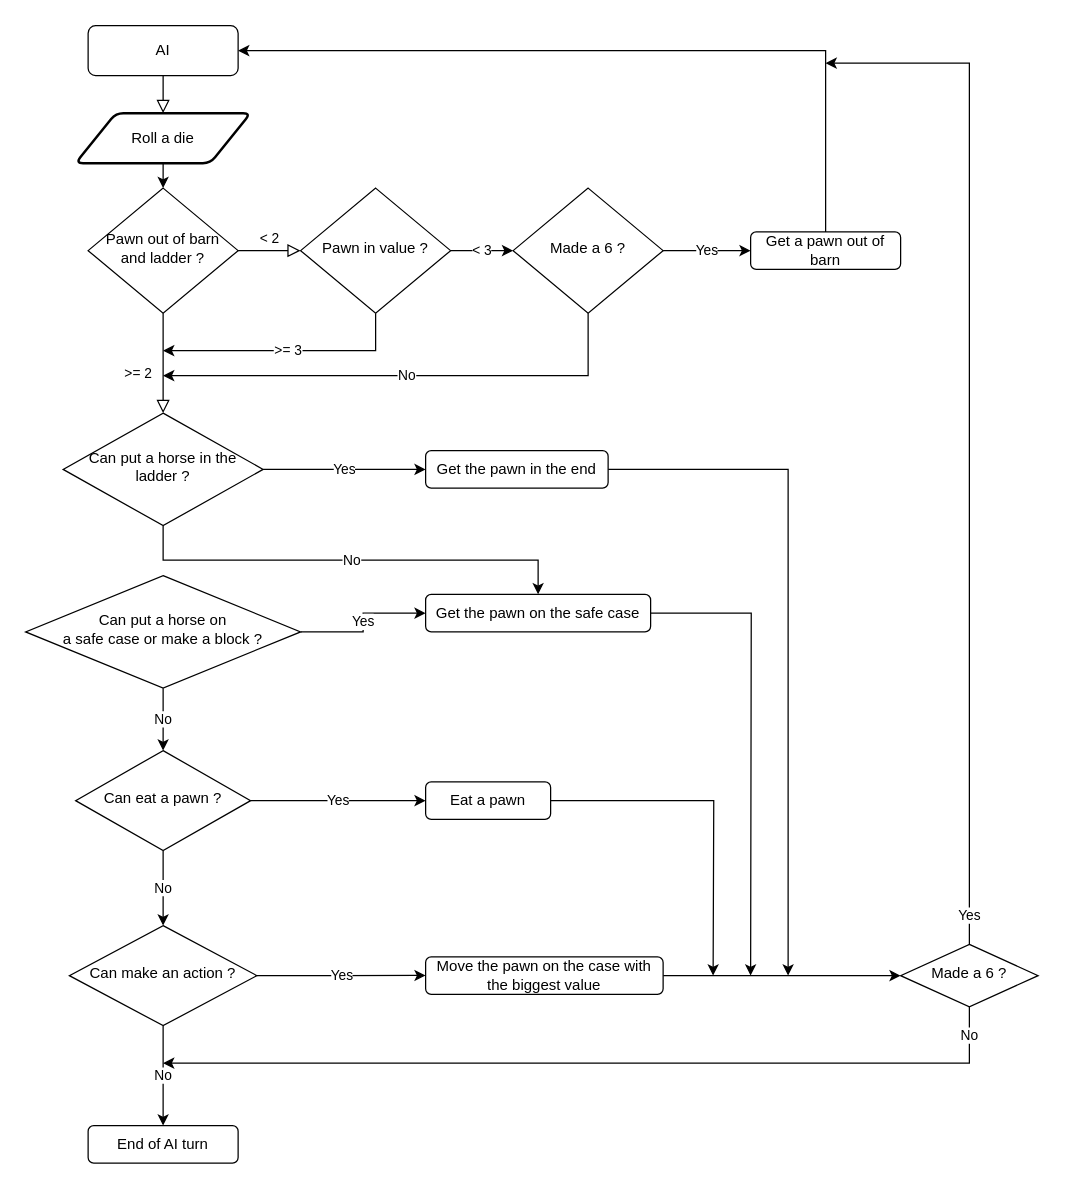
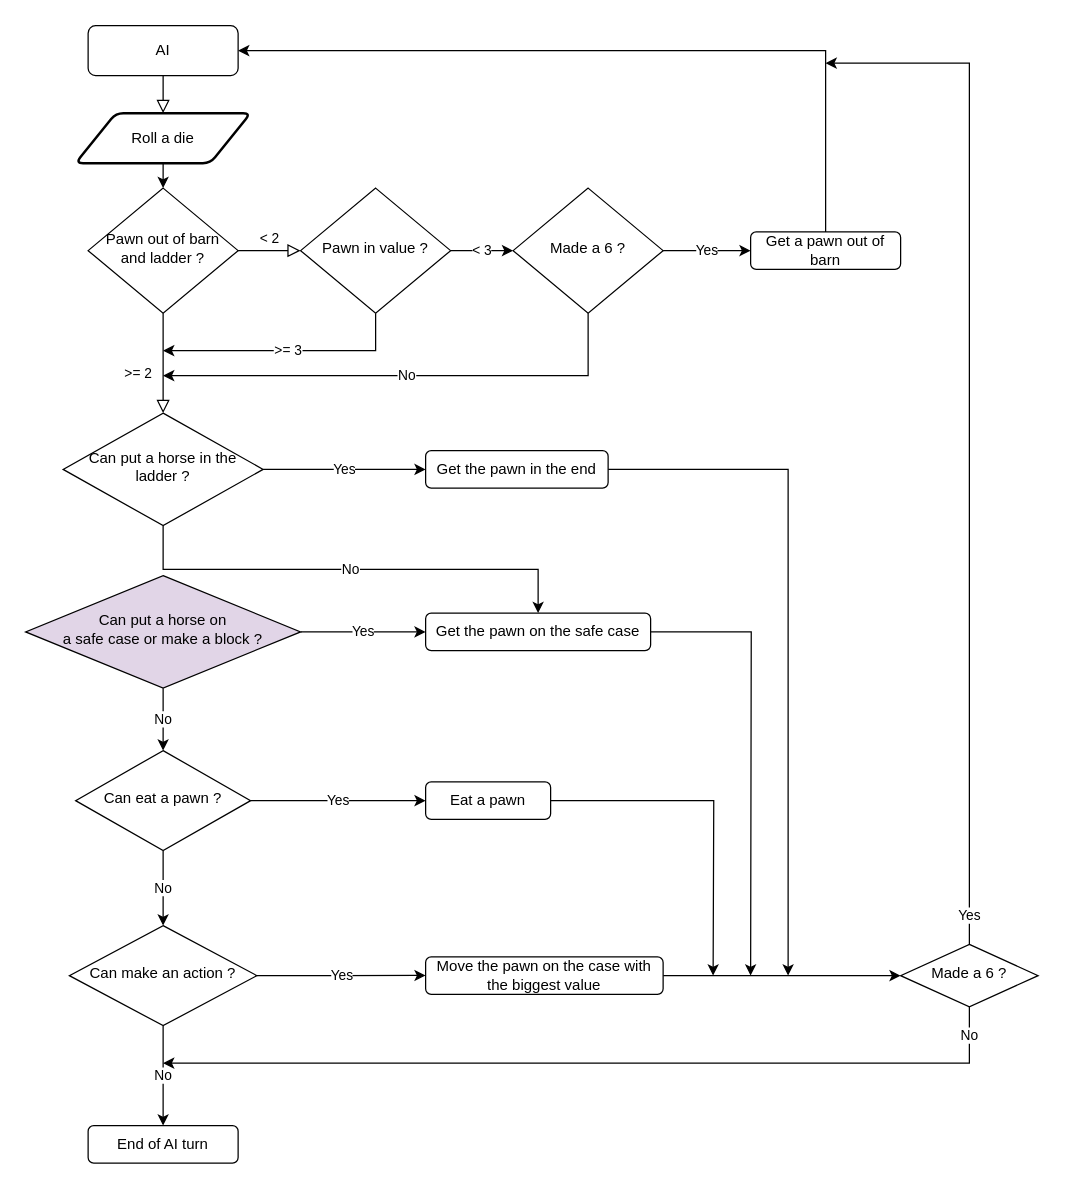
node "Get the pawn on the safe case": moved (538, 613) -> (538, 632)
node "Can put a horse on a safe case or make a block ?": fillcolor #ffffff -> #e1d5e7
